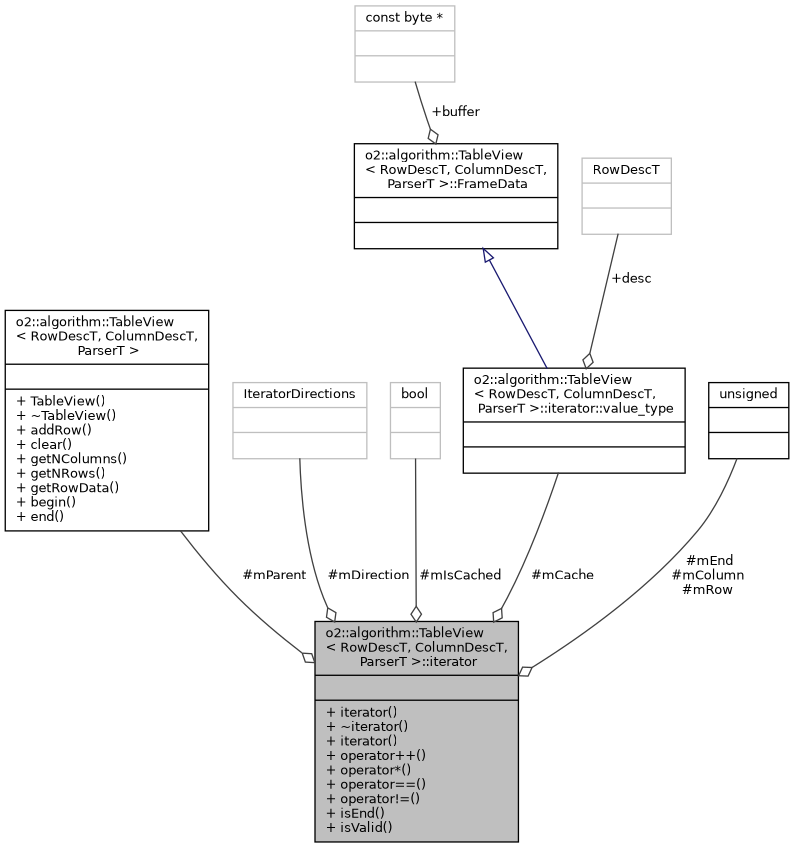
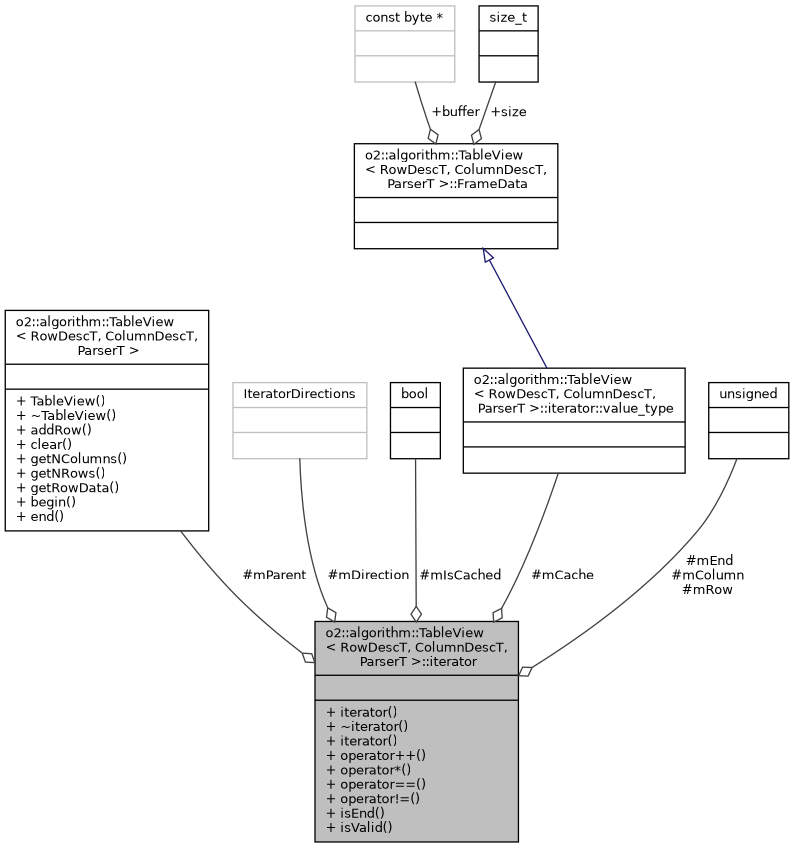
node "size_t": added
node "RowDescT": removed
node "bool": color grey75 -> black
